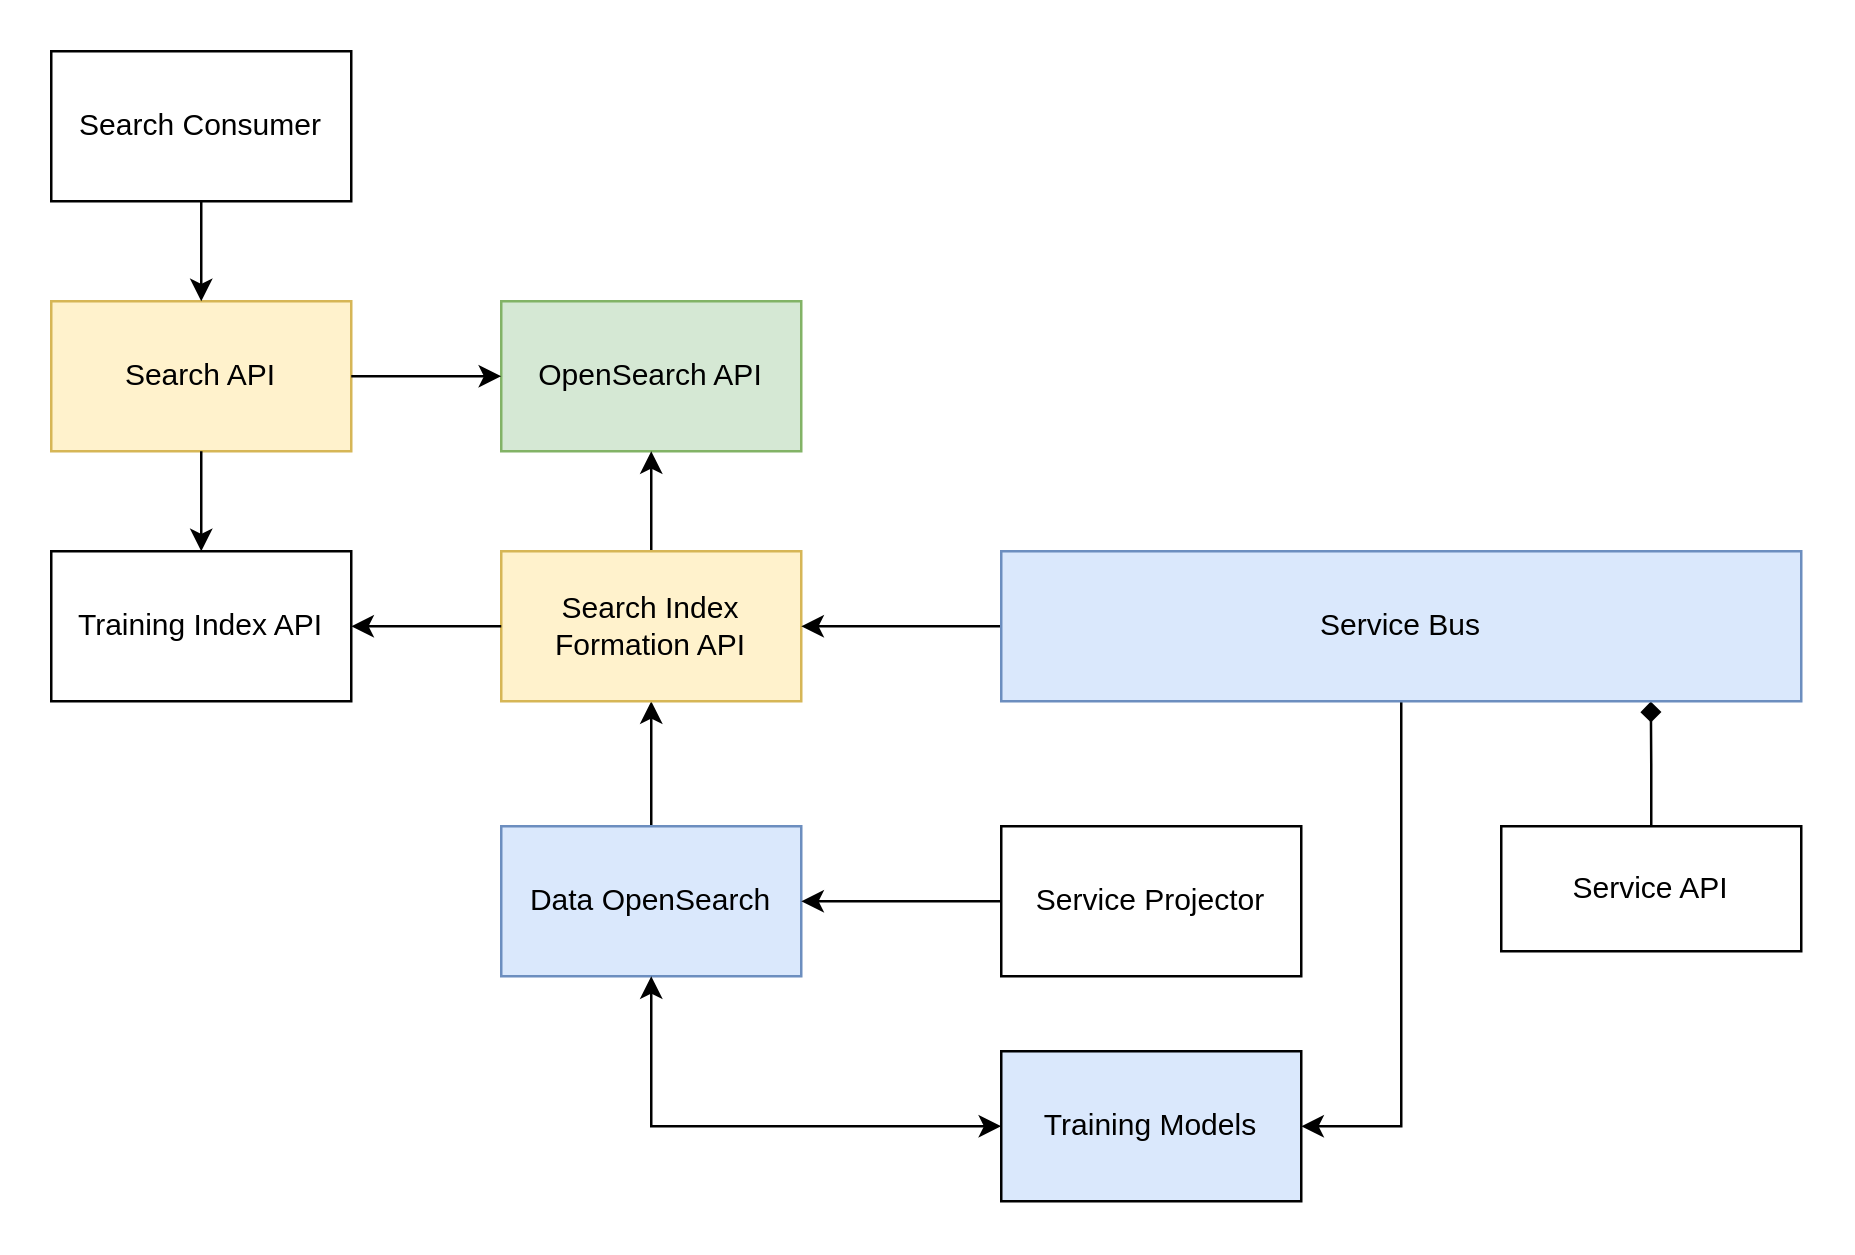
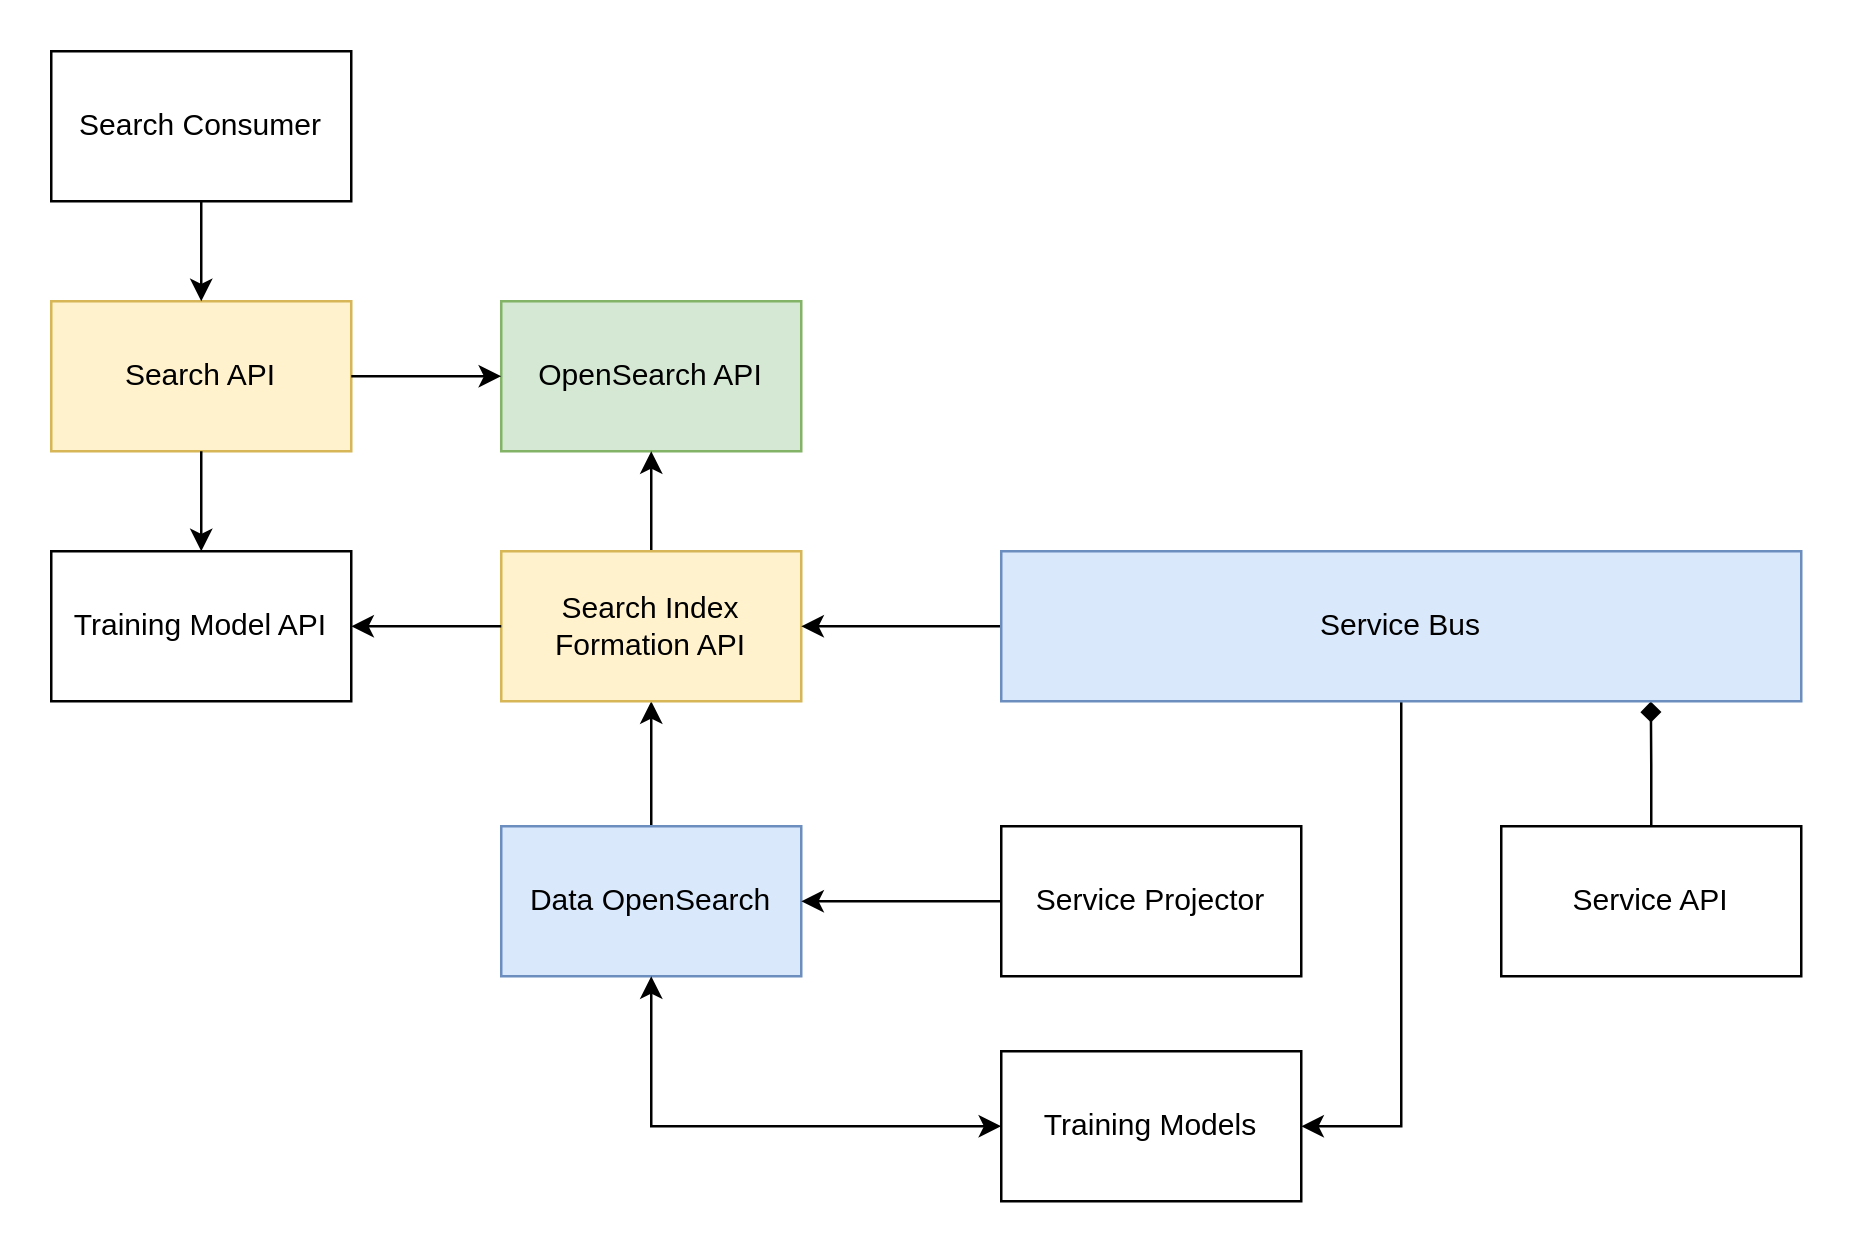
node "Training Index API": label "Training Index API" -> "Training Model API"
node "Service API": size 300x125 -> 300x150
node "Training Models": fillcolor #dae8fc -> #ffffff
